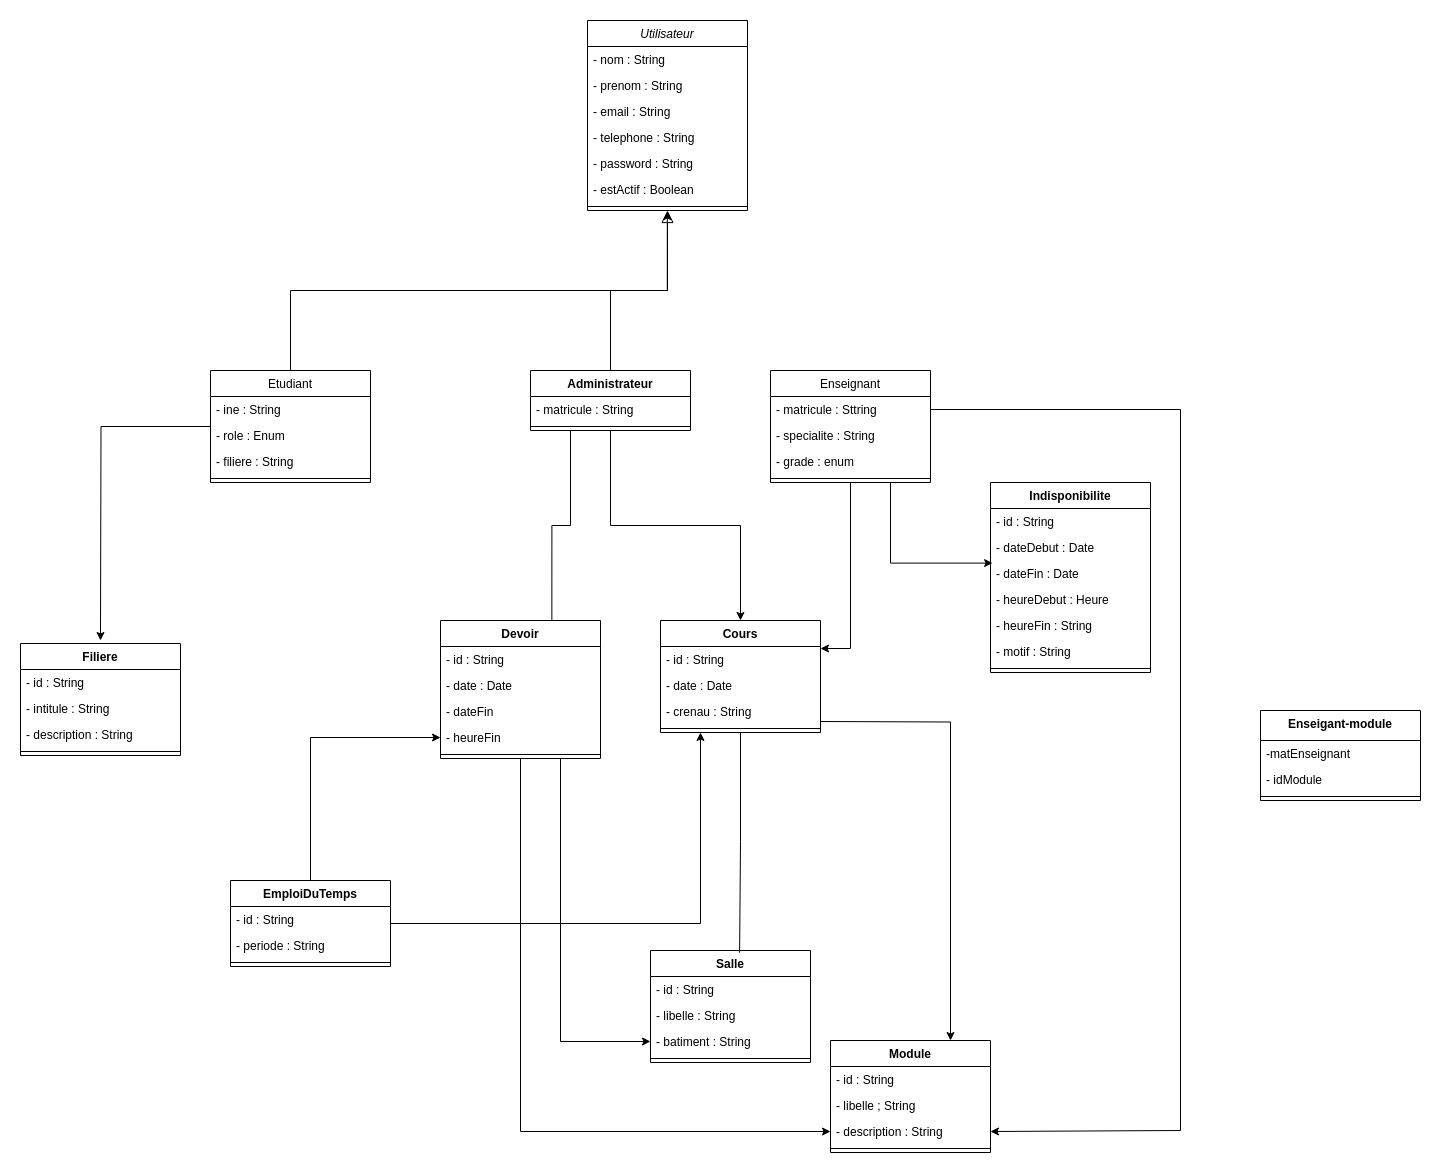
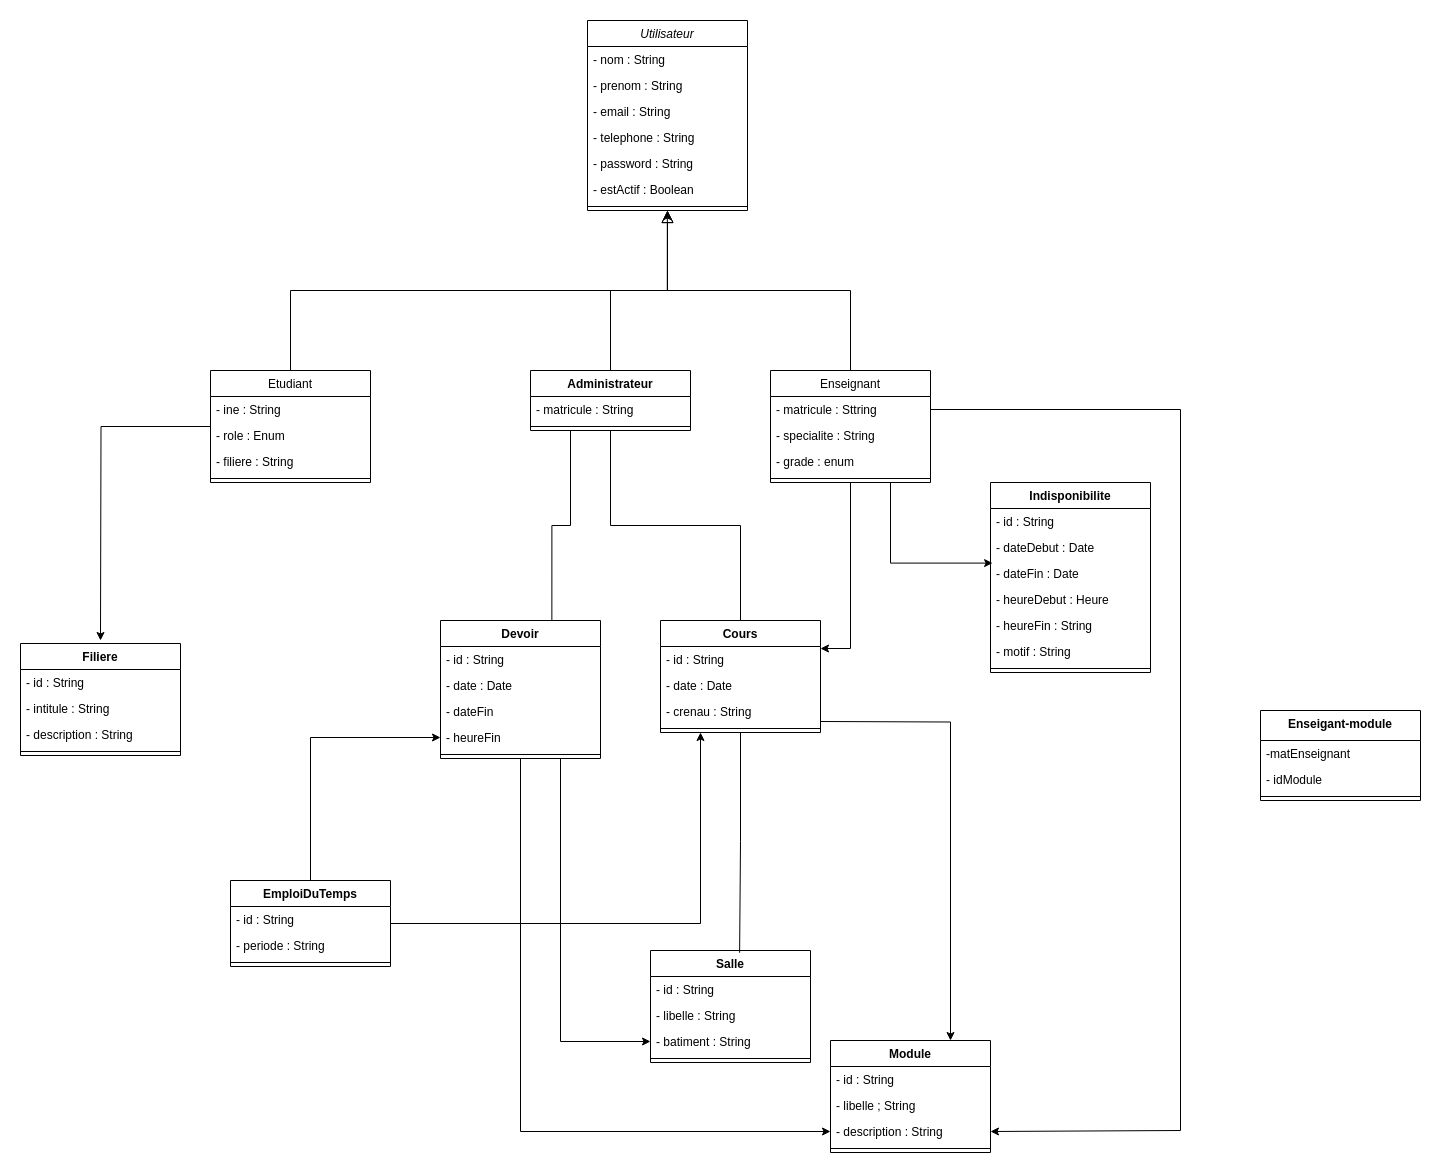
edge "Enseignant" -> "Utilisateur": added
edge "Administrateur" -> "Cours": arrowhead classic -> none
